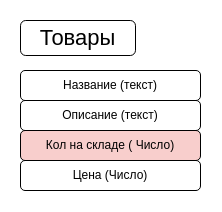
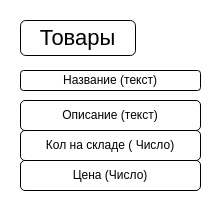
node "Название (текст)": size 180x30 -> 180x20
node "Кол на складе ( Число)": fillcolor #f8cecc -> #ffffff
